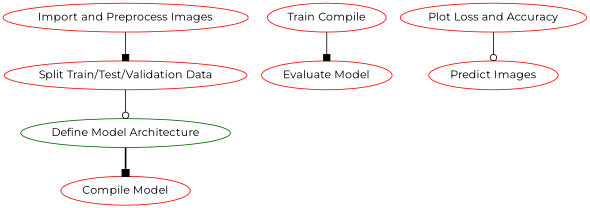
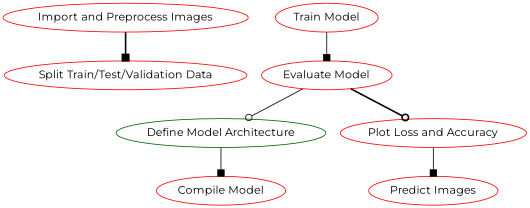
node "Train Compile": label "Train Compile" -> "Train Model"
edge "Import and Preprocess Images" -> "Split Train/Test/Validation Data": style solid -> bold
edge "Plot Loss and Accuracy" -> "Predict Images": arrowhead odot -> box
edge "Split Train/Test/Validation Data" -> "Define Model Architecture": now "Evaluate Model" -> "Define Model Architecture"
edge "Evaluate Model" -> "Plot Loss and Accuracy": added
edge "Define Model Architecture" -> "Compile Model": style bold -> solid
